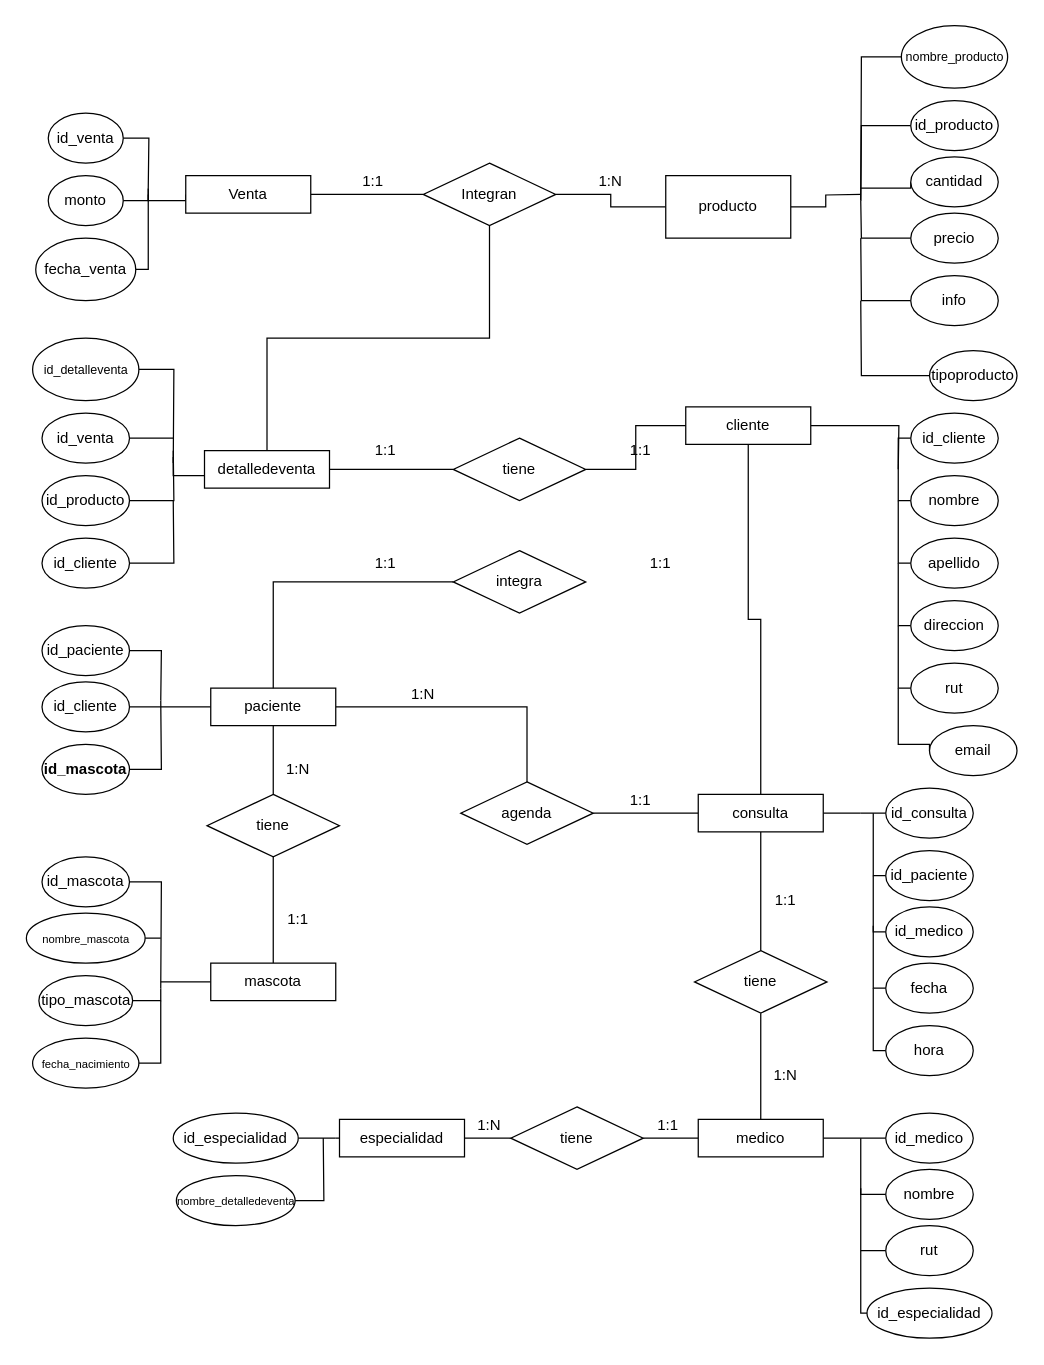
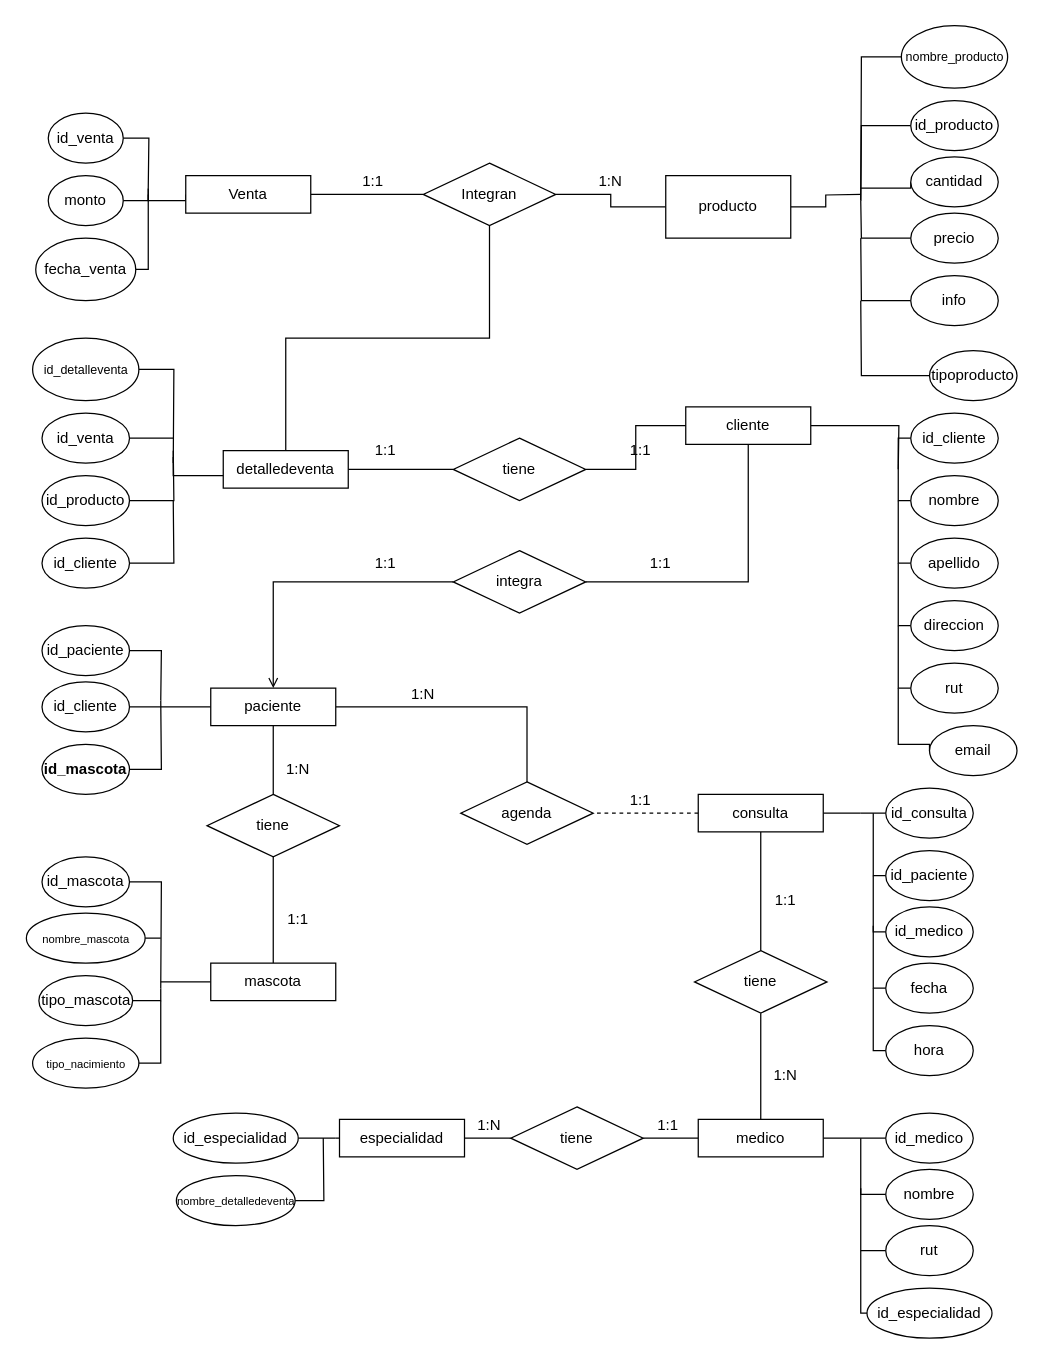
node "detalledeventa": moved (267, 469) -> (286, 469)
edge "cliente" -- "consulta": now "cliente" -- "integra"
edge "integra" -- "paciente": arrowhead none -> open
edge "agenda" -- "consulta": style solid -> dashed
node "fecha_nacimiento": label "fecha_nacimiento" -> "tipo_nacimiento"
